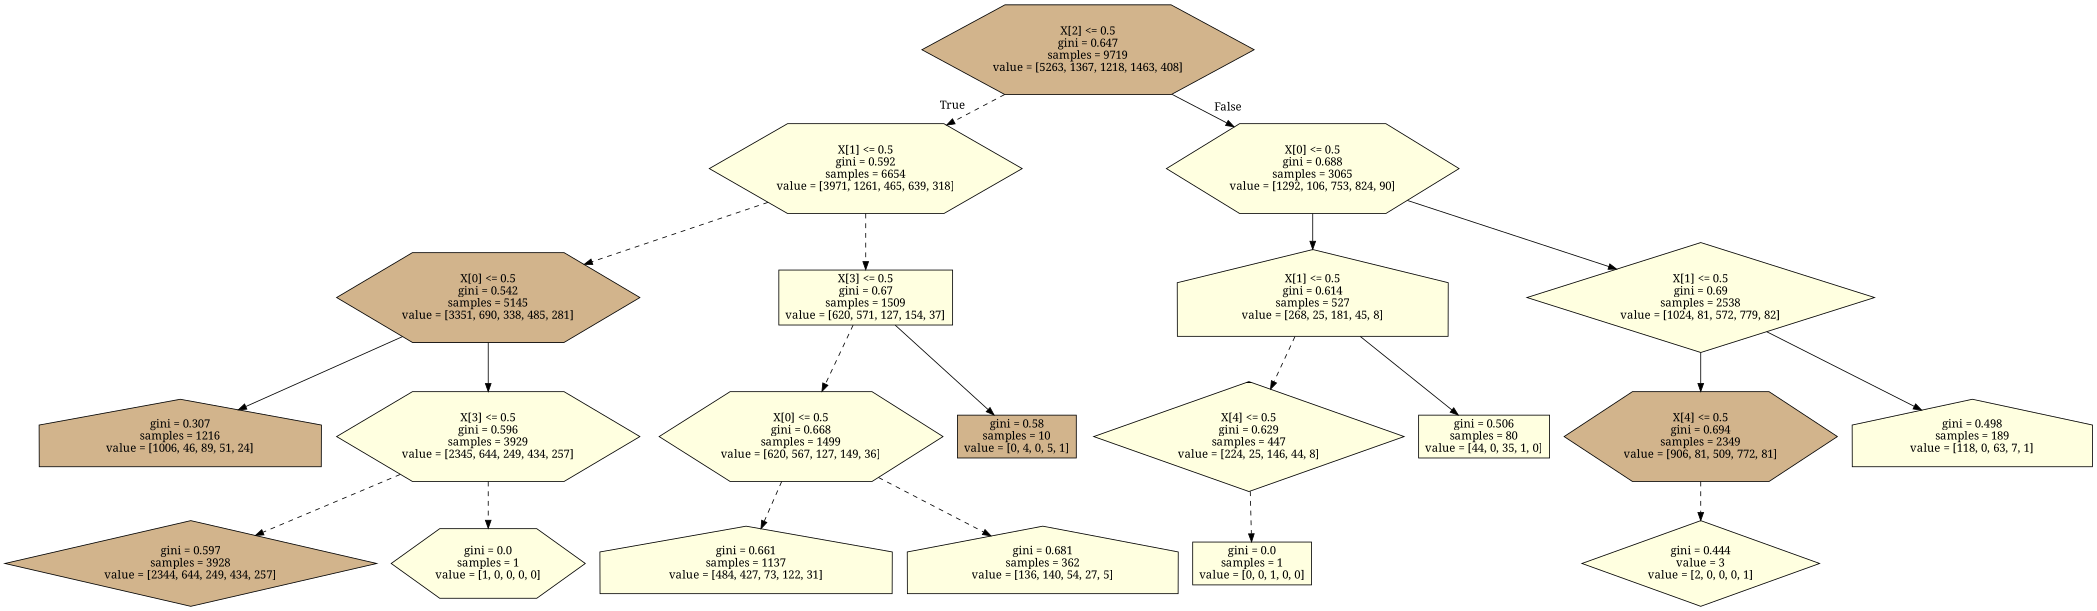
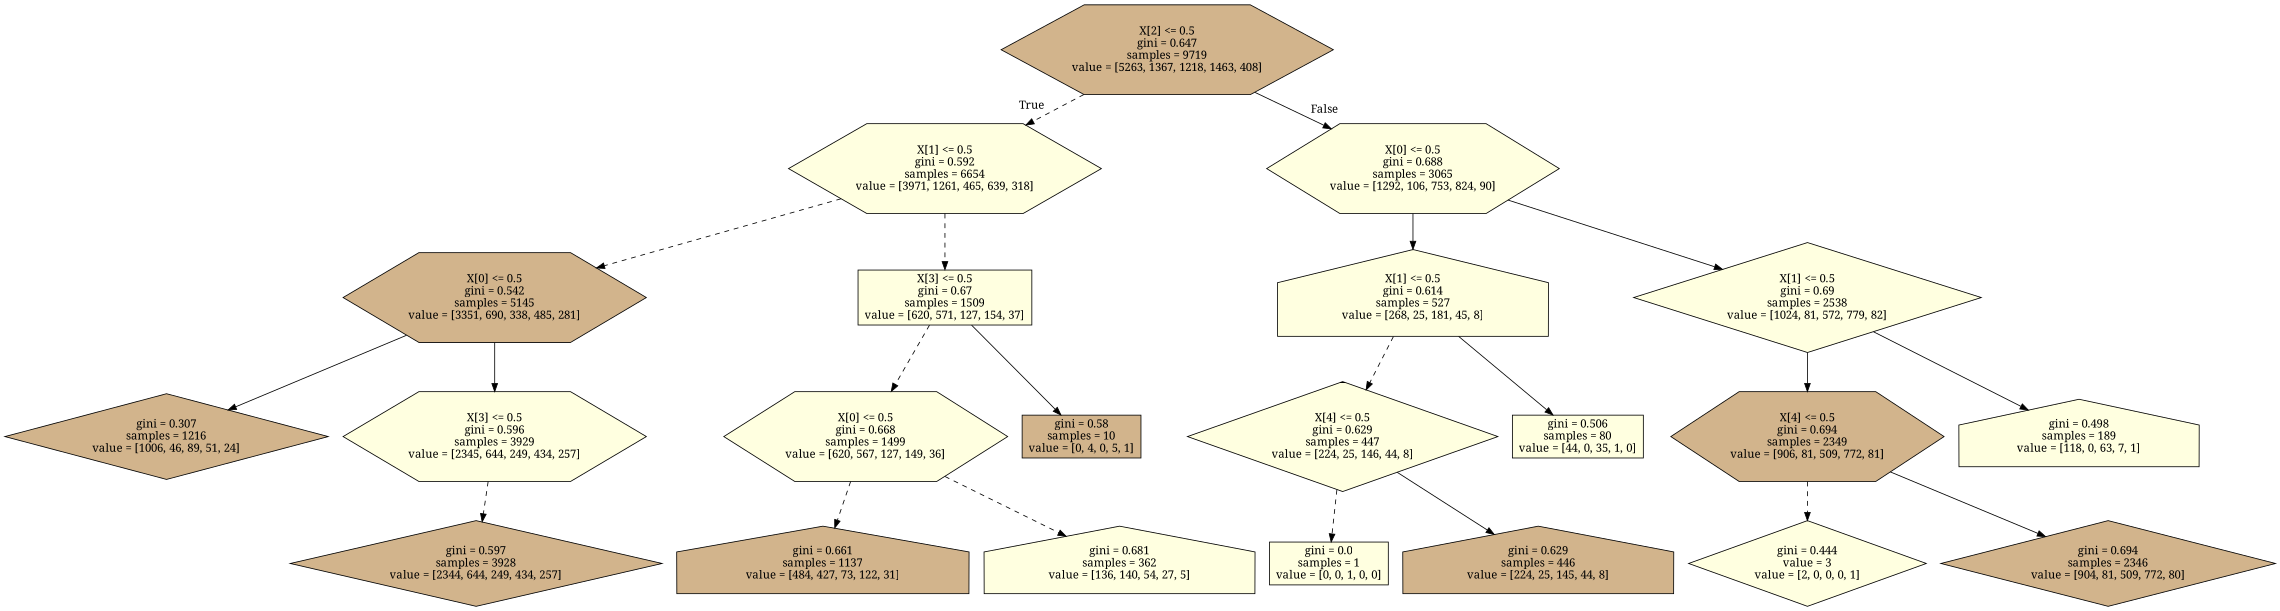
node "gini = 0.307 samples = 1216 value = [1006, 46, 89, 51, 24]": shape house -> diamond
node "gini = 0.0 samples = 1 value = [1, 0, 0, 0, 0]": removed
node "gini = 0.661 samples = 1137 value = [484, 427, 73, 122, 31]": fillcolor lightyellow -> tan
node "gini = 0.629 samples = 446 value = [224, 25, 145, 44, 8]": added
node "gini = 0.694 samples = 2346 value = [904, 81, 509, 772, 80]": added
